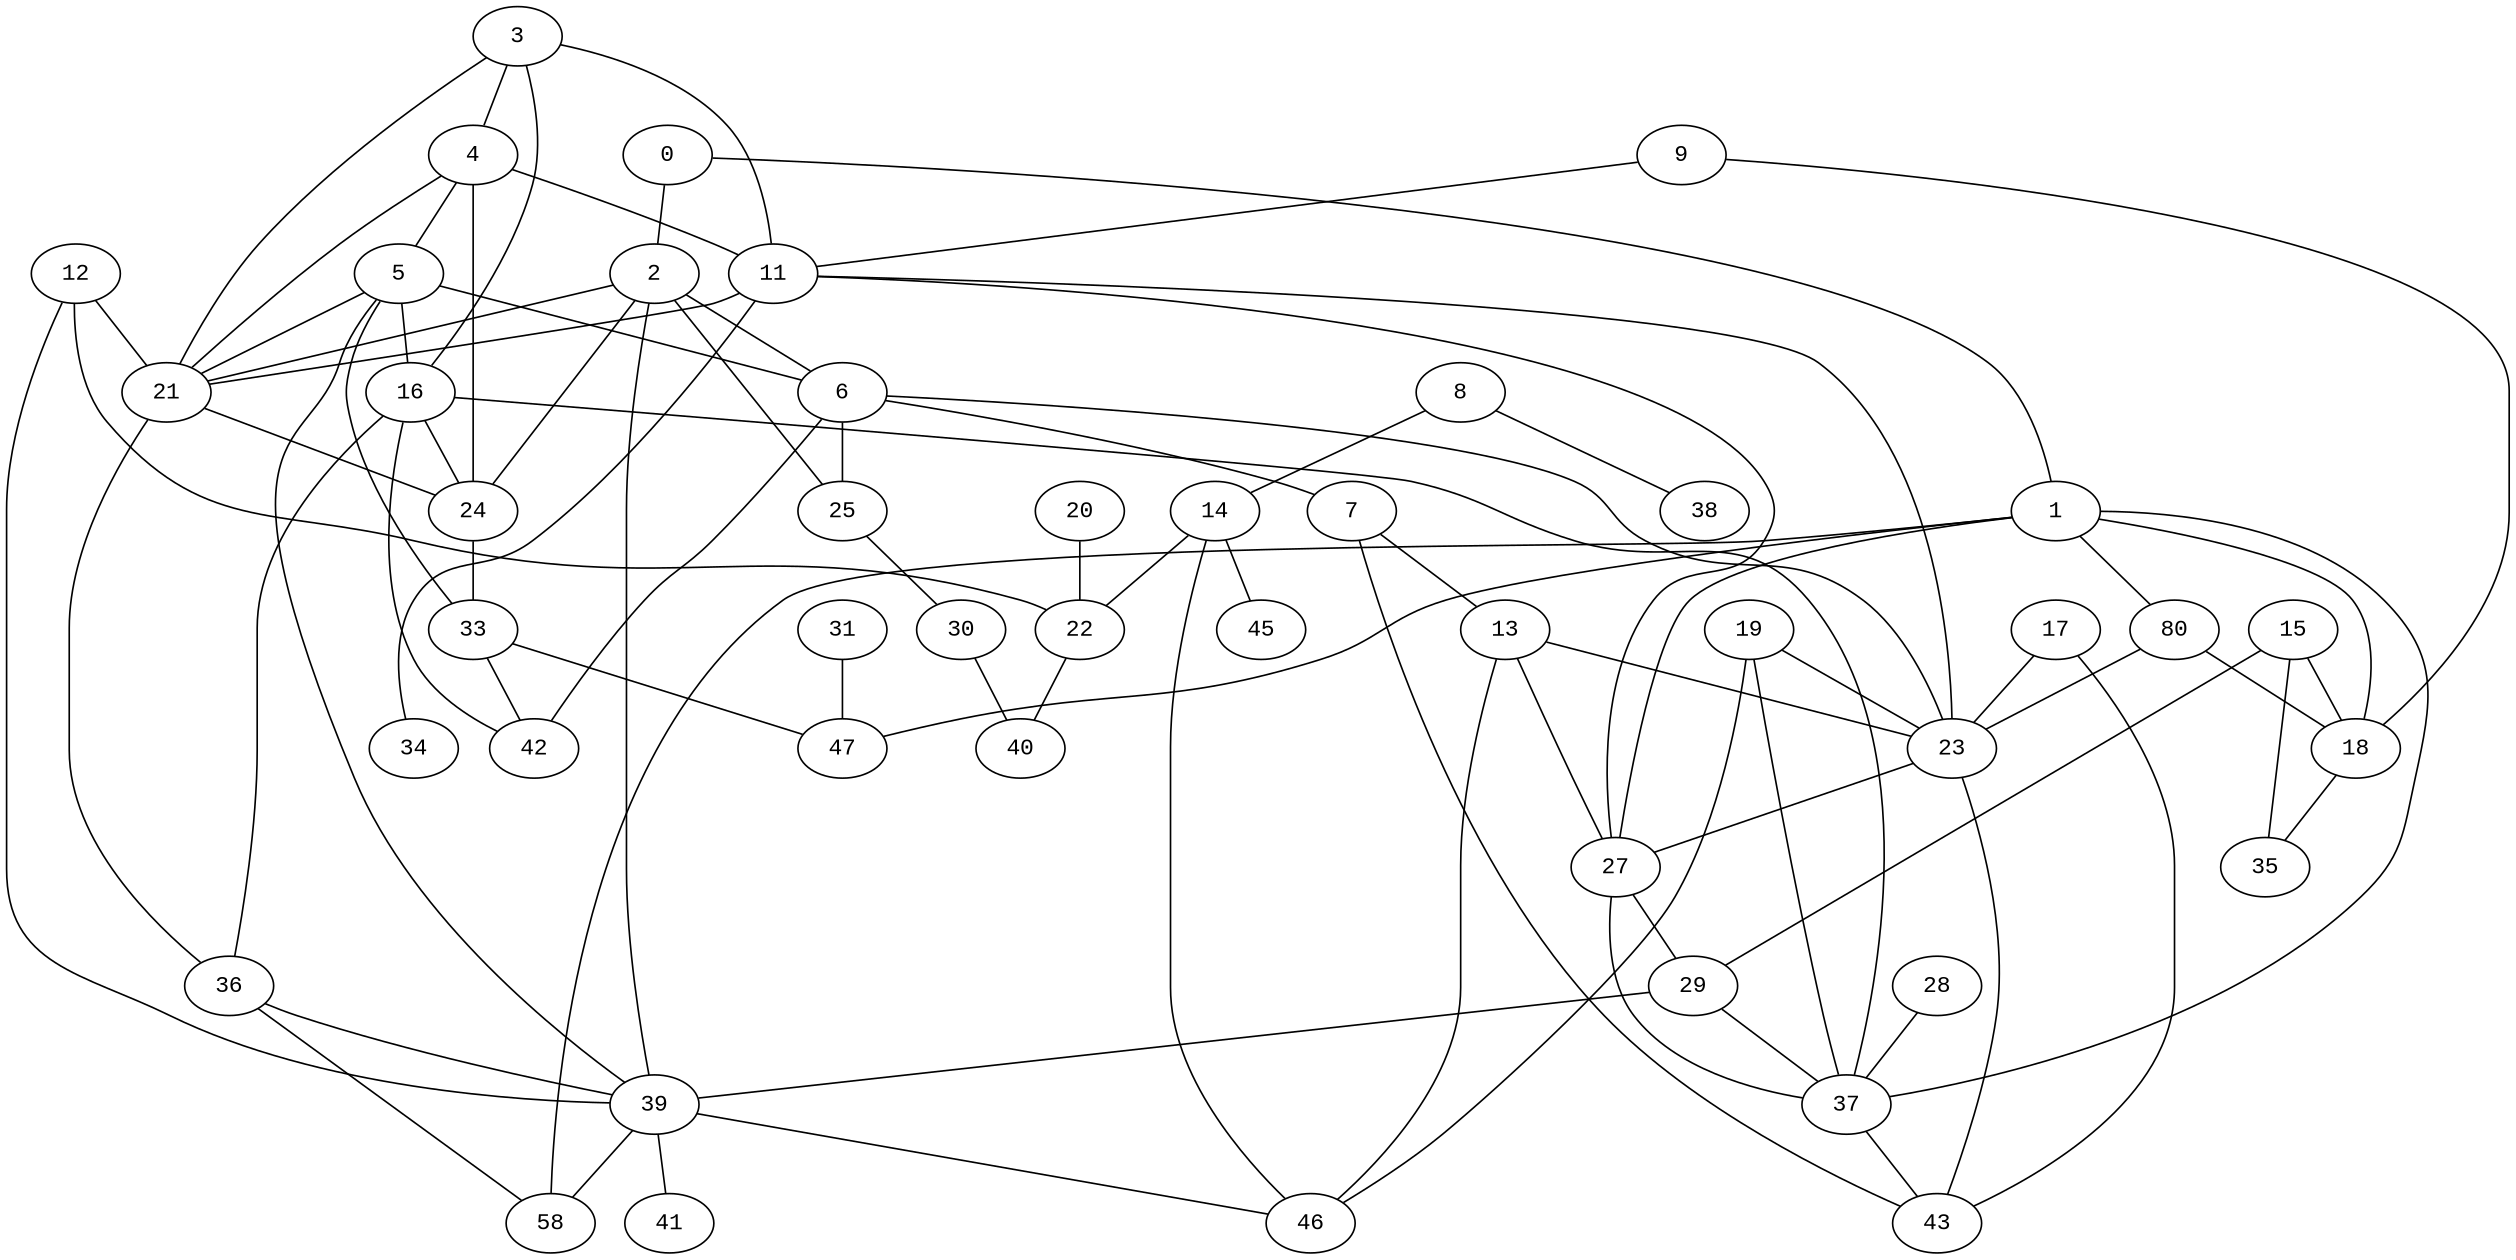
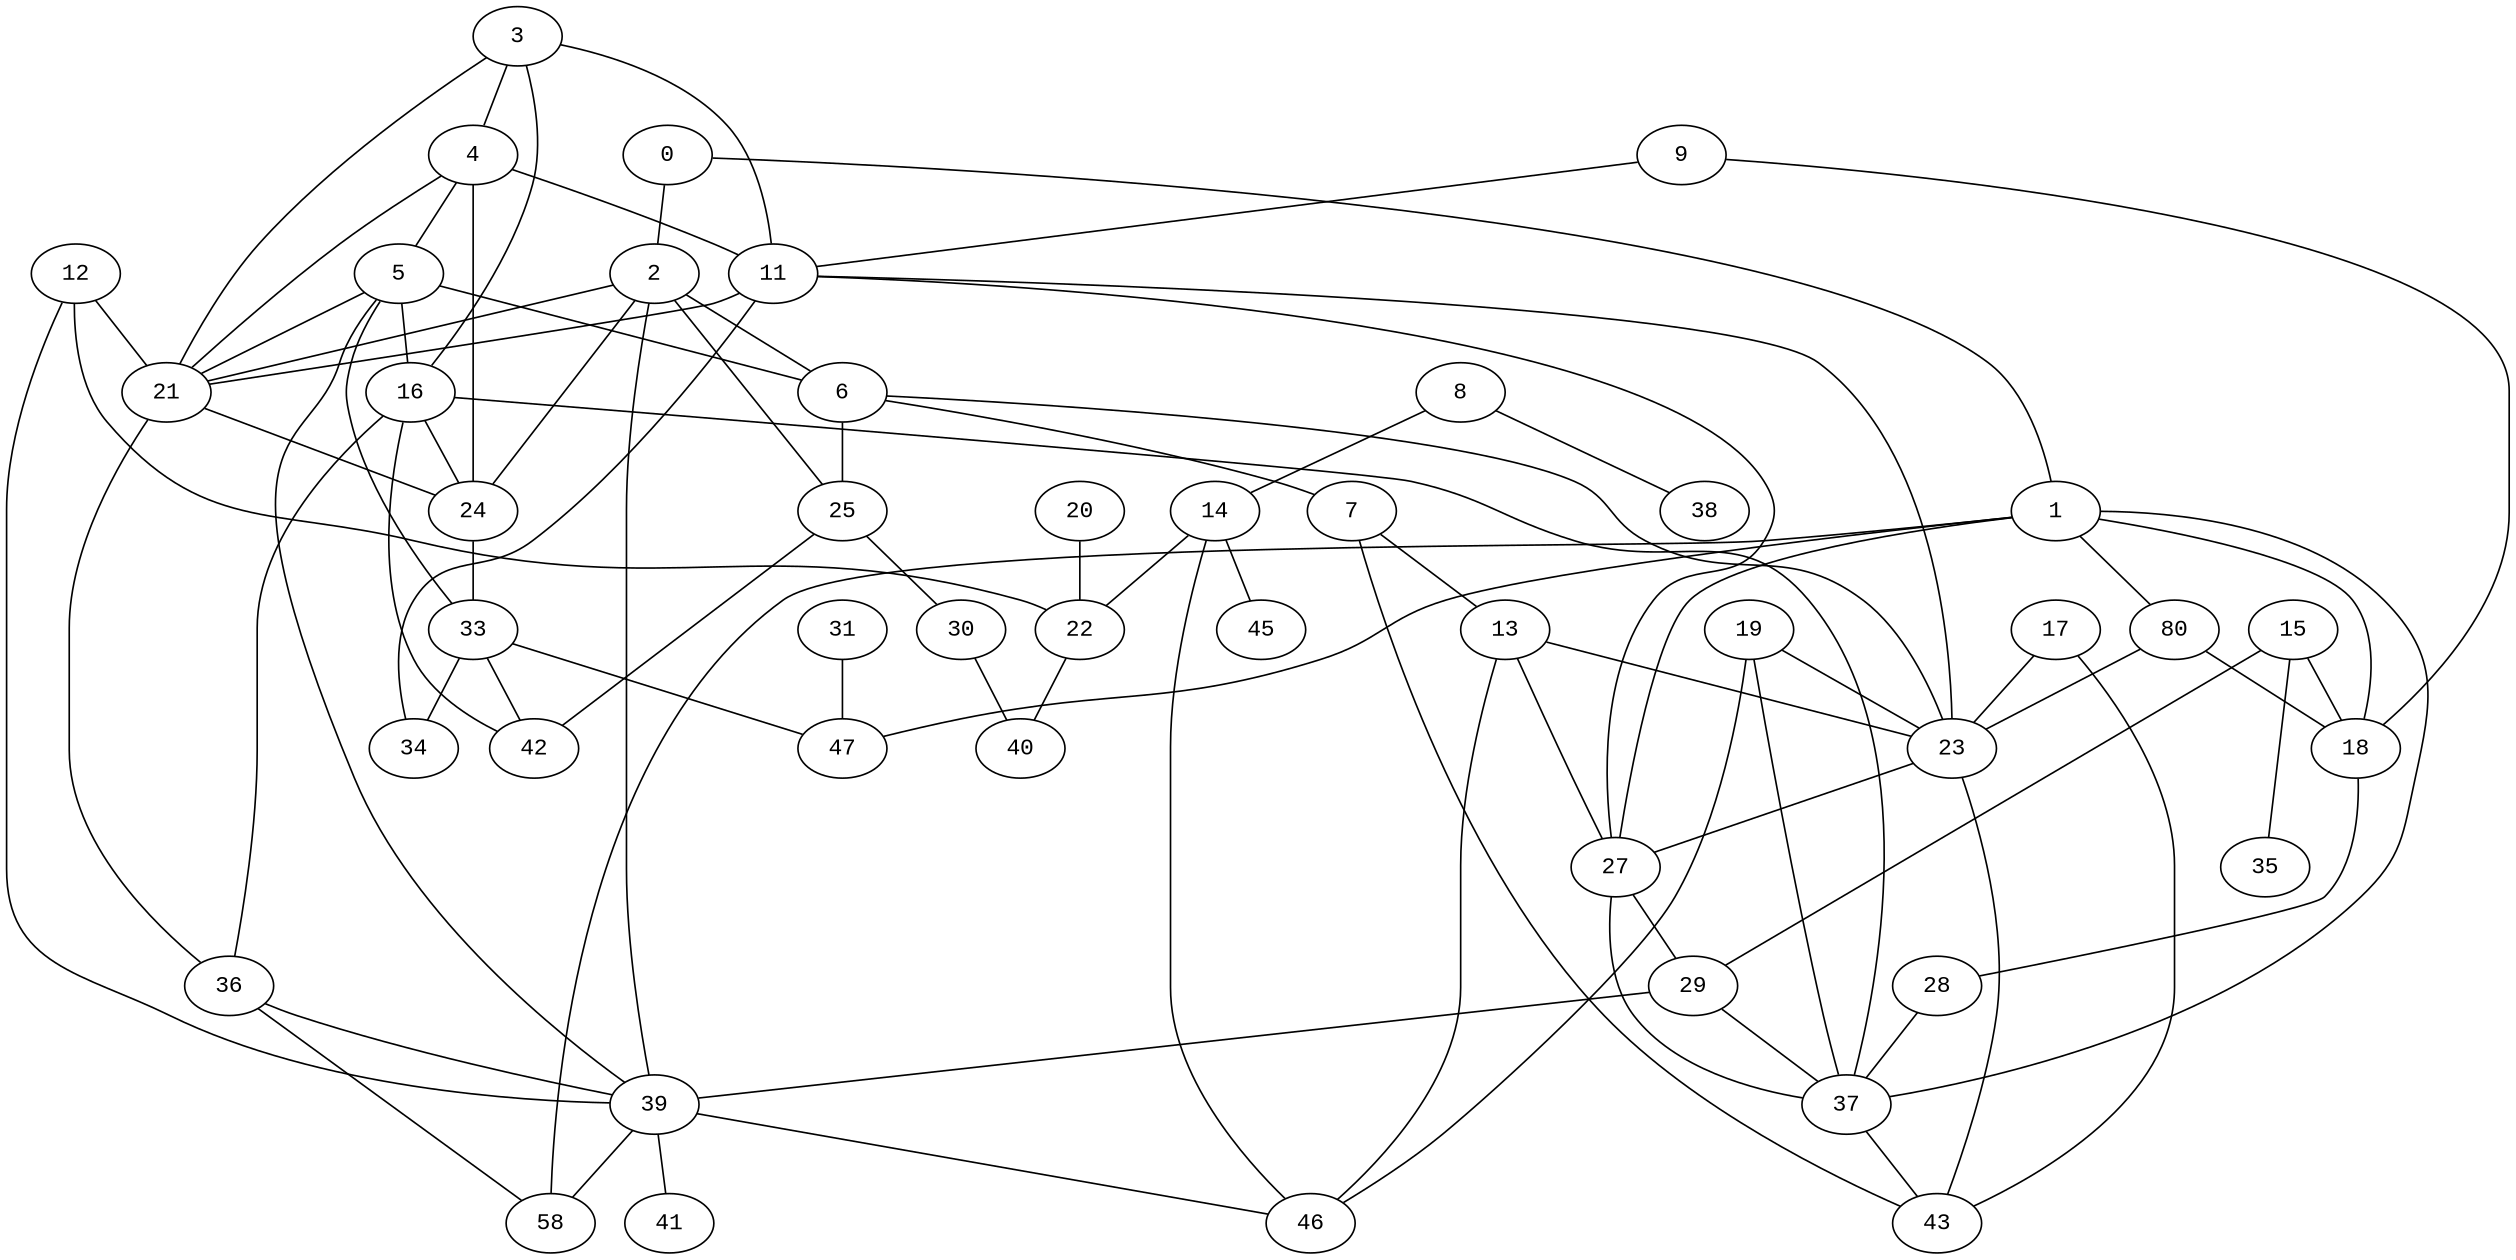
edge "6" -- "42": now "25" -- "42"
edge "33" -- "34": added
edge "18" -- "35": now "18" -- "28"
